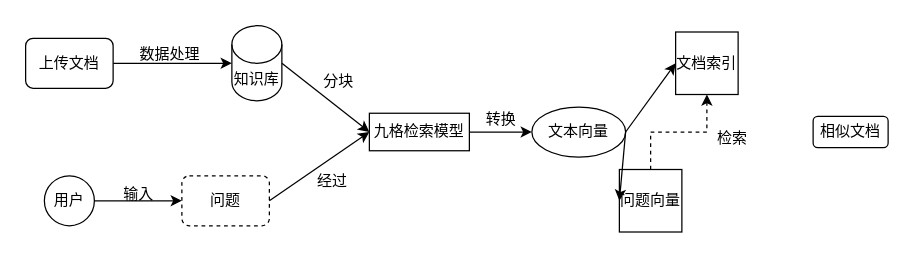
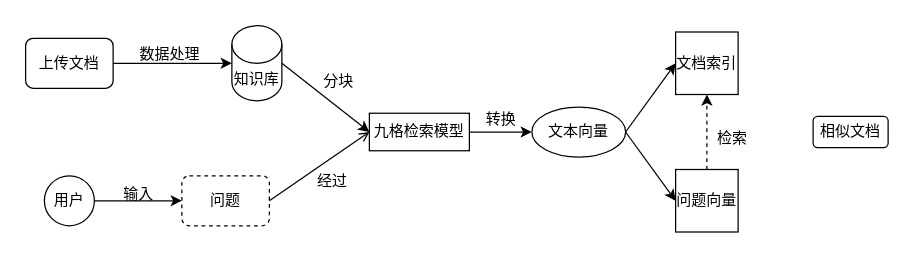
edge "问题" -> "九格检索模型": arrowhead classic -> open
node "问题向量": moved (651, 201) -> (707, 201)
